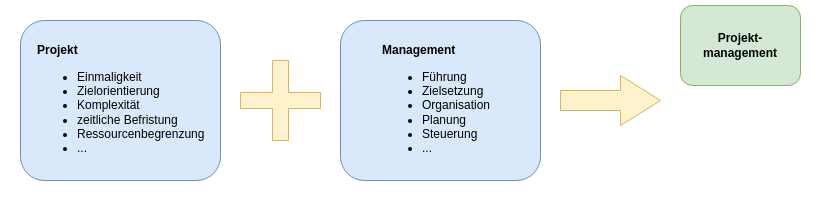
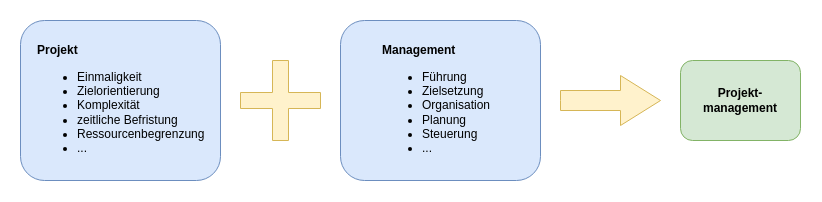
node "Projekt- management": moved (741, 46) -> (741, 101)
